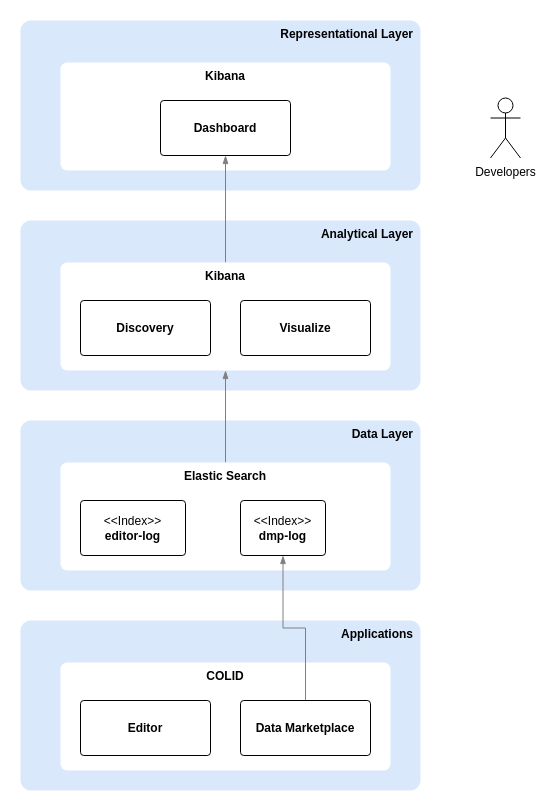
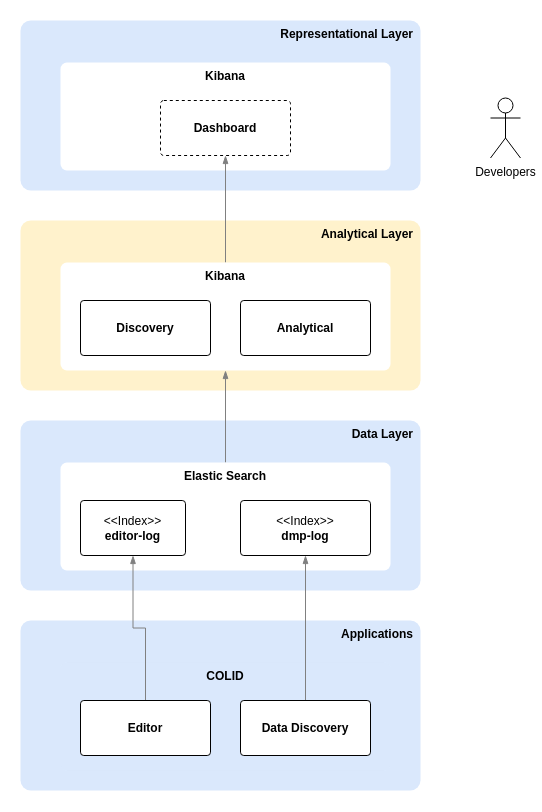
node "Dashboard": style solid -> dashed
node "Analytical Layer": fillcolor #dae8fc -> #fff2cc
node "Visualize": label "Visualize" -> "Analytical"
node "<<Index>> dmp-log": size 85x55 -> 130x55
edge "Editor" -> "<<Index>> editor-log": added
node "COLID": fillcolor #ffffff -> #dae8fc
node "Data Marketplace": label "Data Marketplace" -> "Data Discovery"
